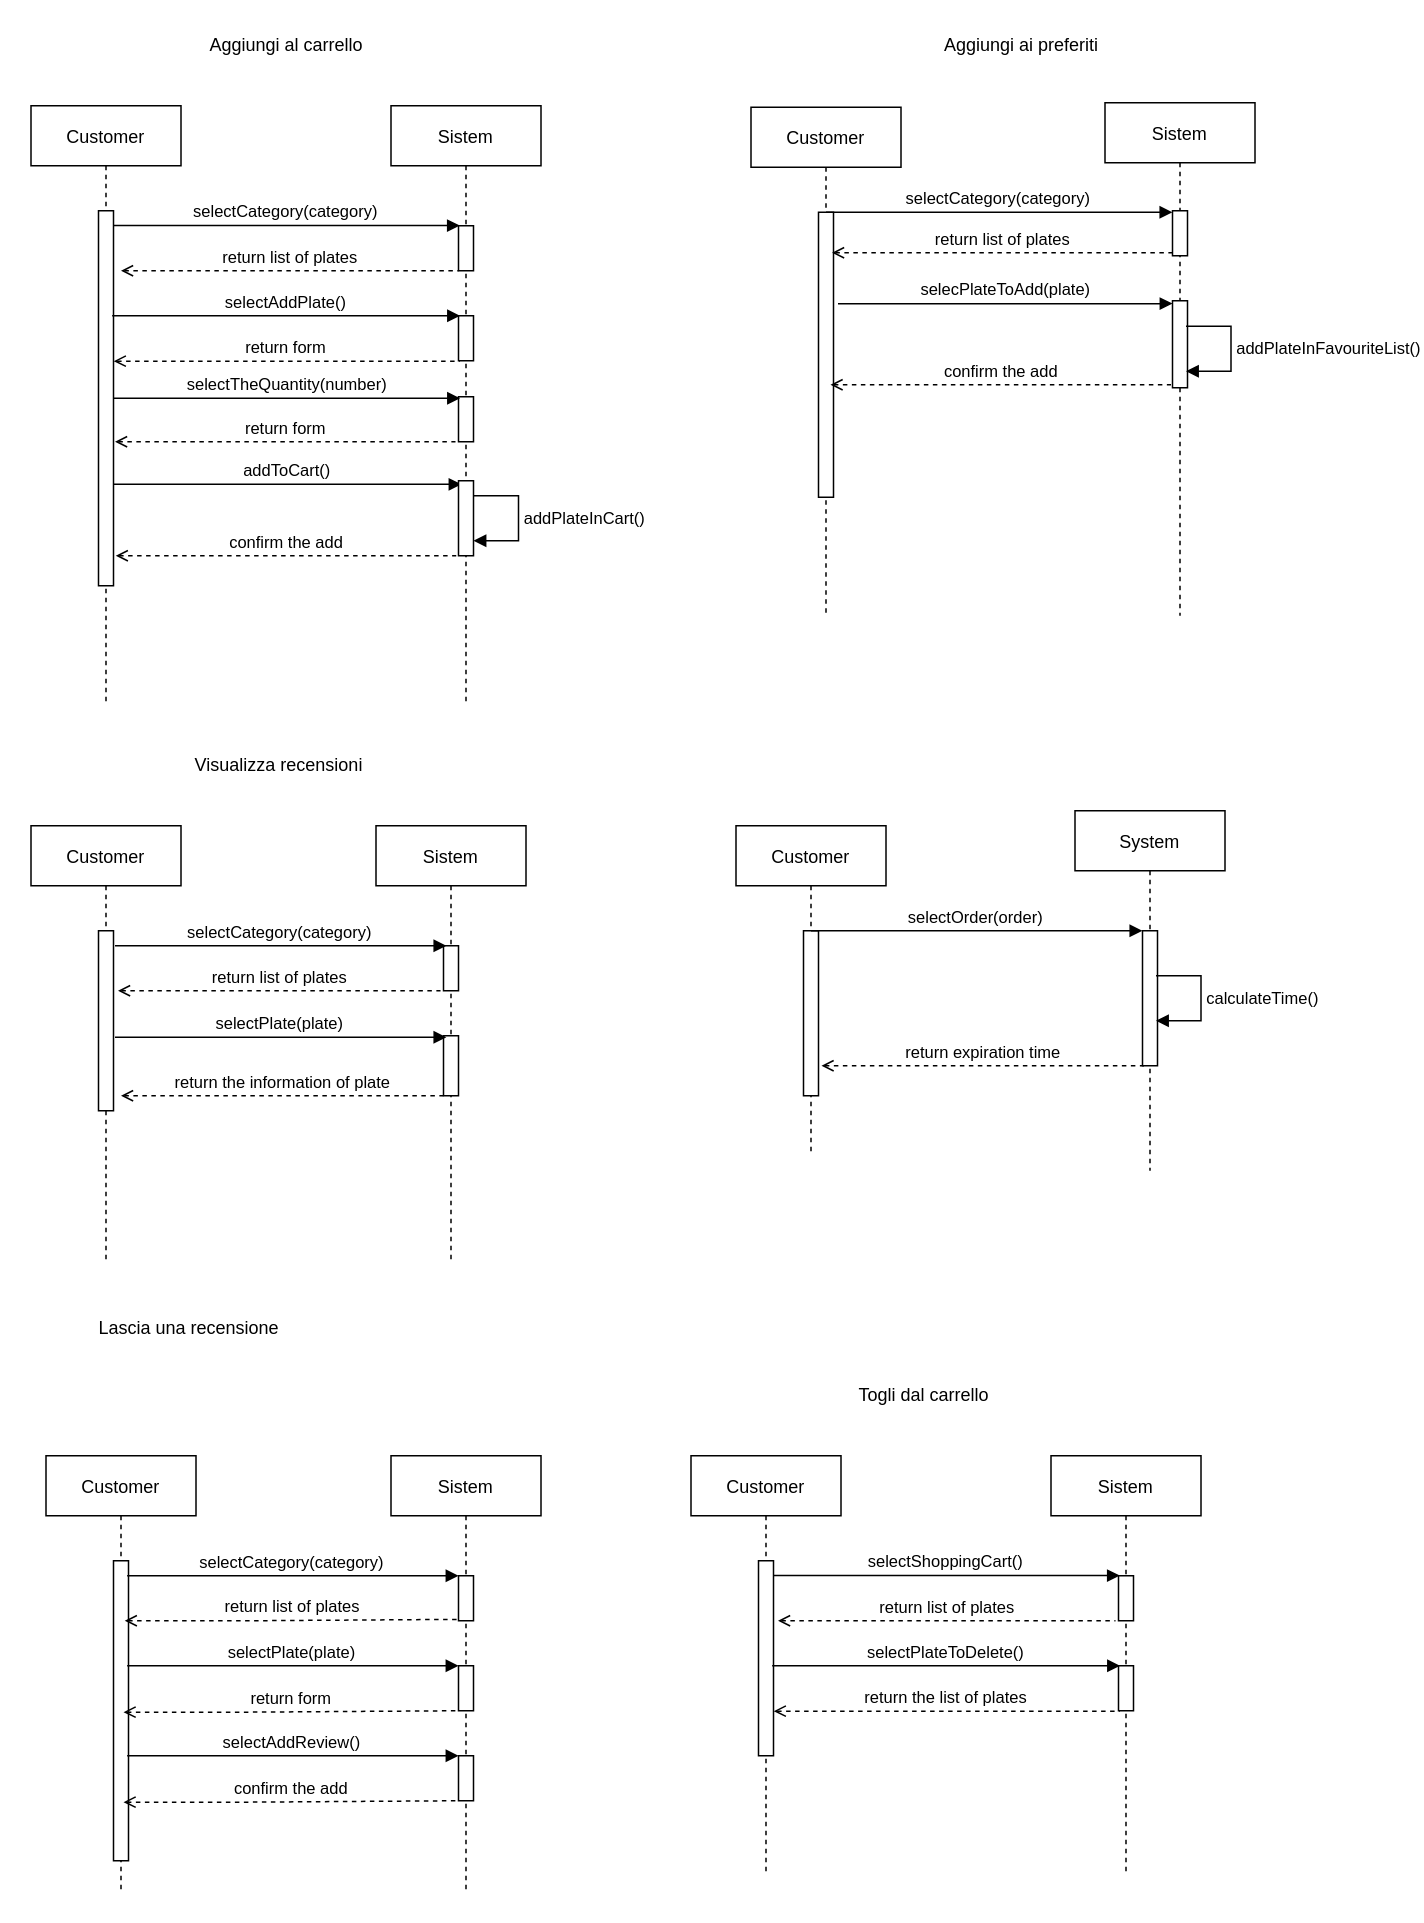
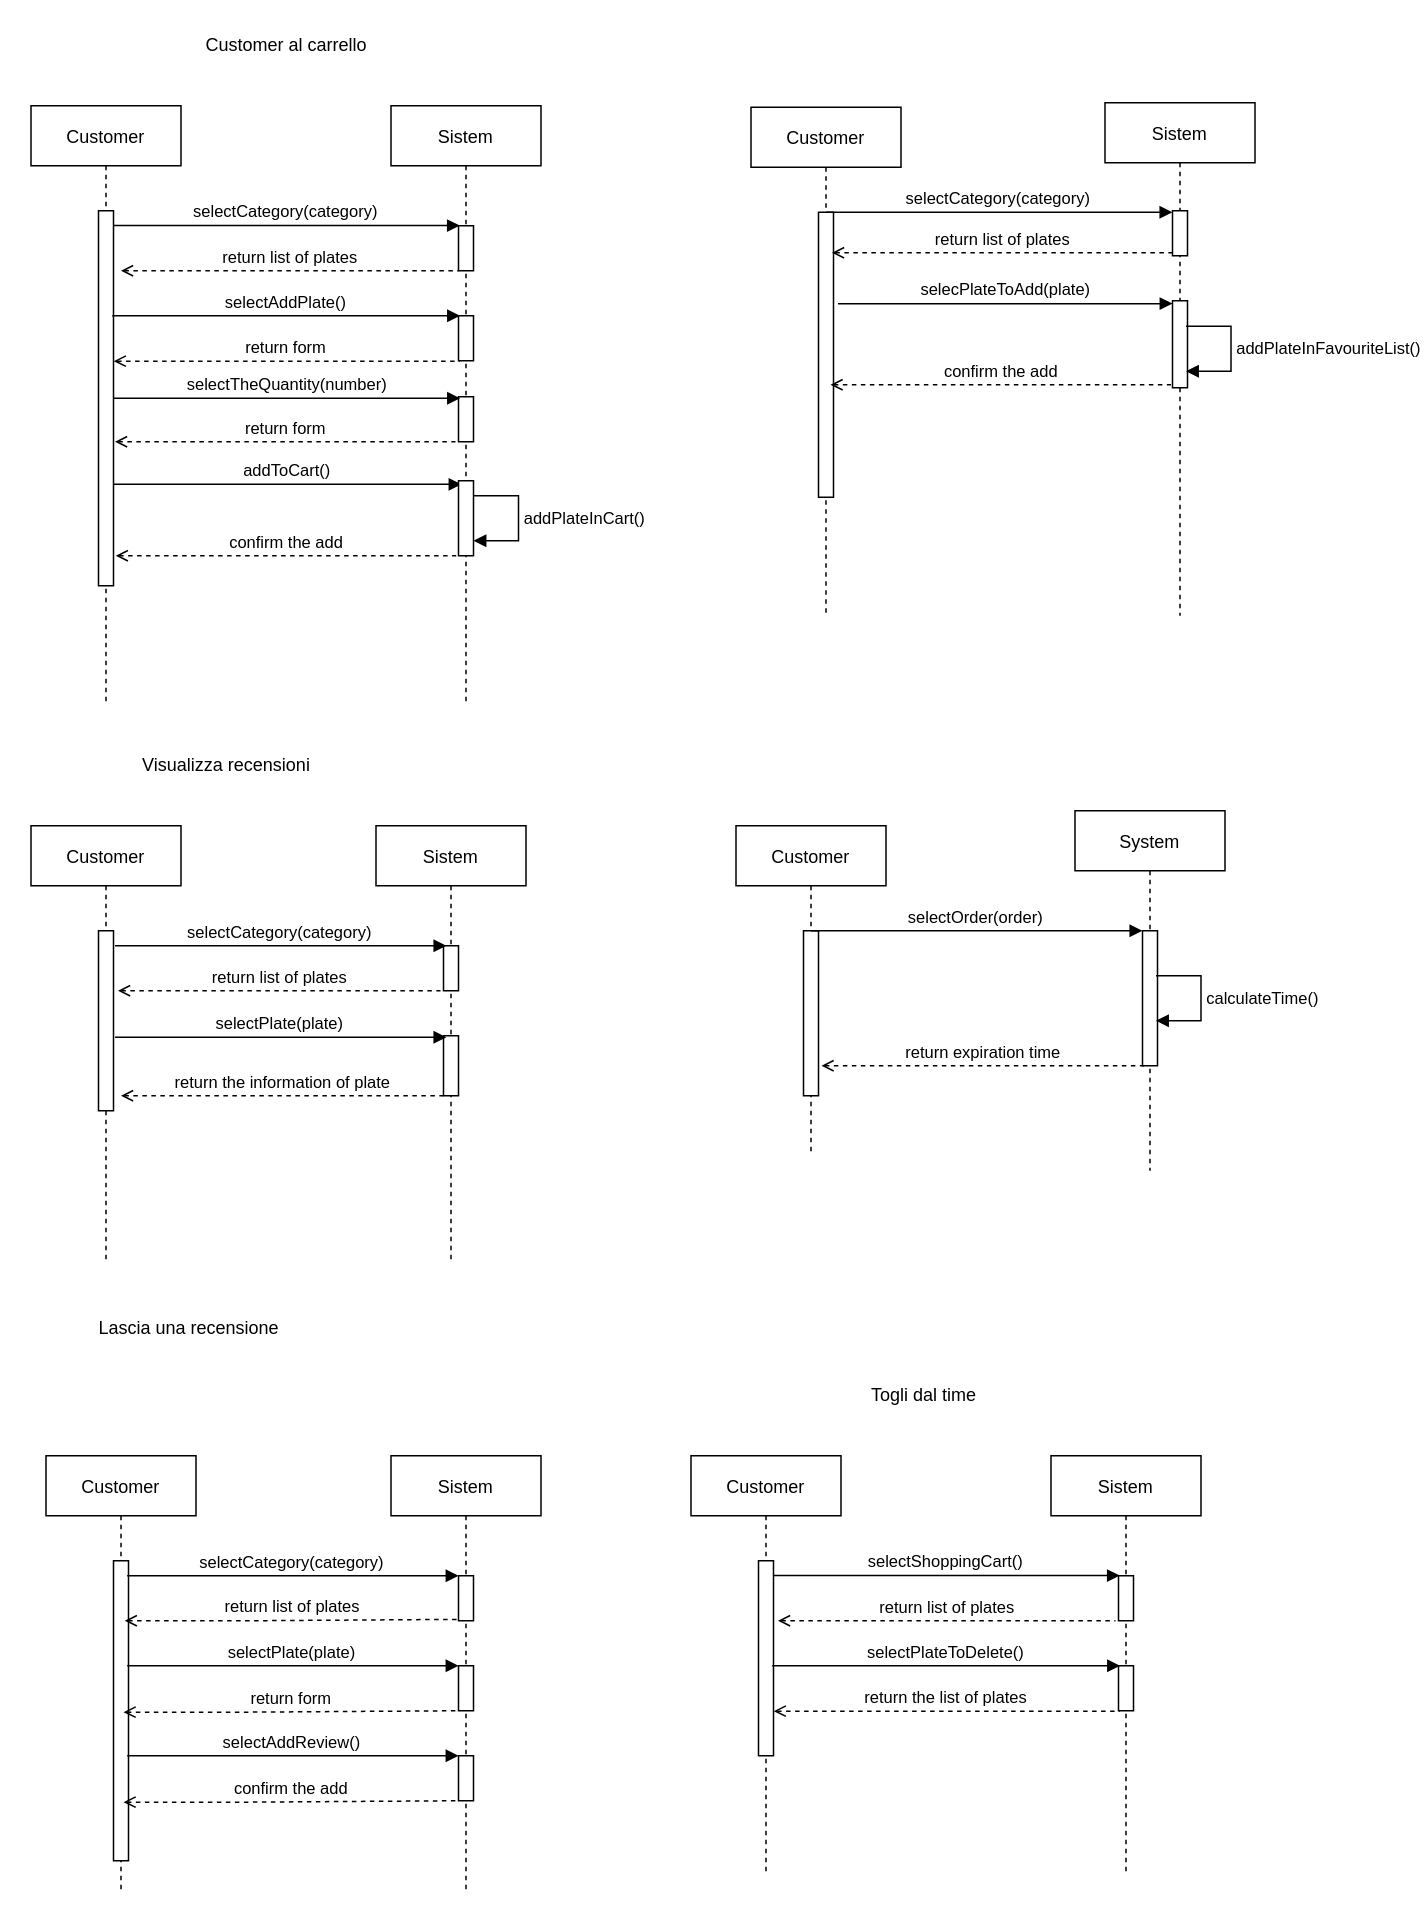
node "Aggiungi al carrello": label "Aggiungi al carrello" -> "Customer al carrello"
node "Aggiungi ai preferiti": removed
node "Visualizza recensioni": moved (278, 766) -> (226, 766)
node "Togli dal carrello": label "Togli dal carrello" -> "Togli dal time"
